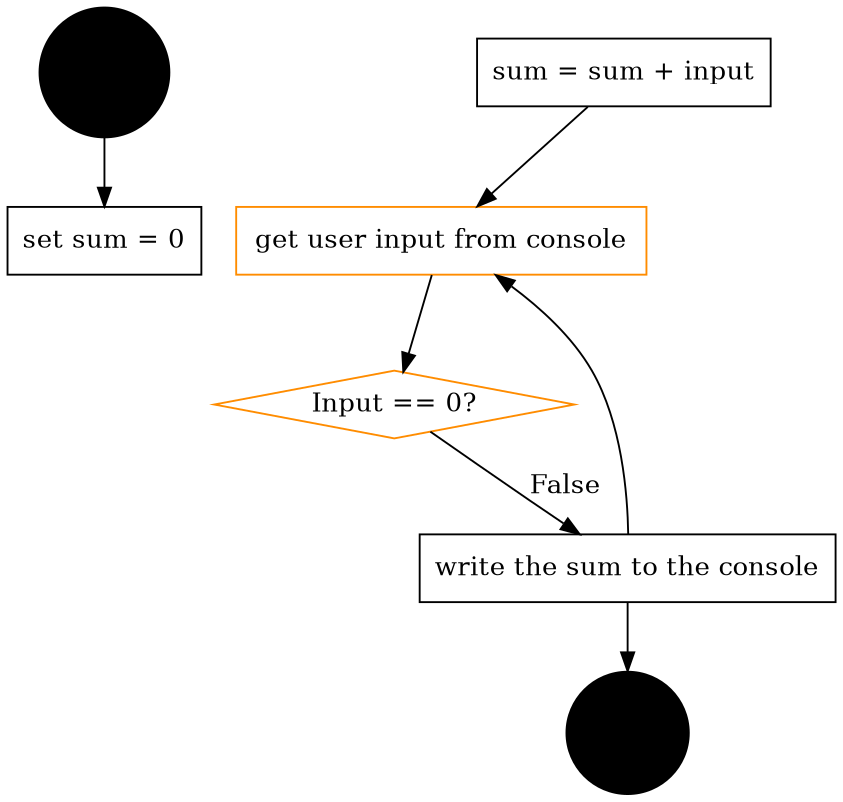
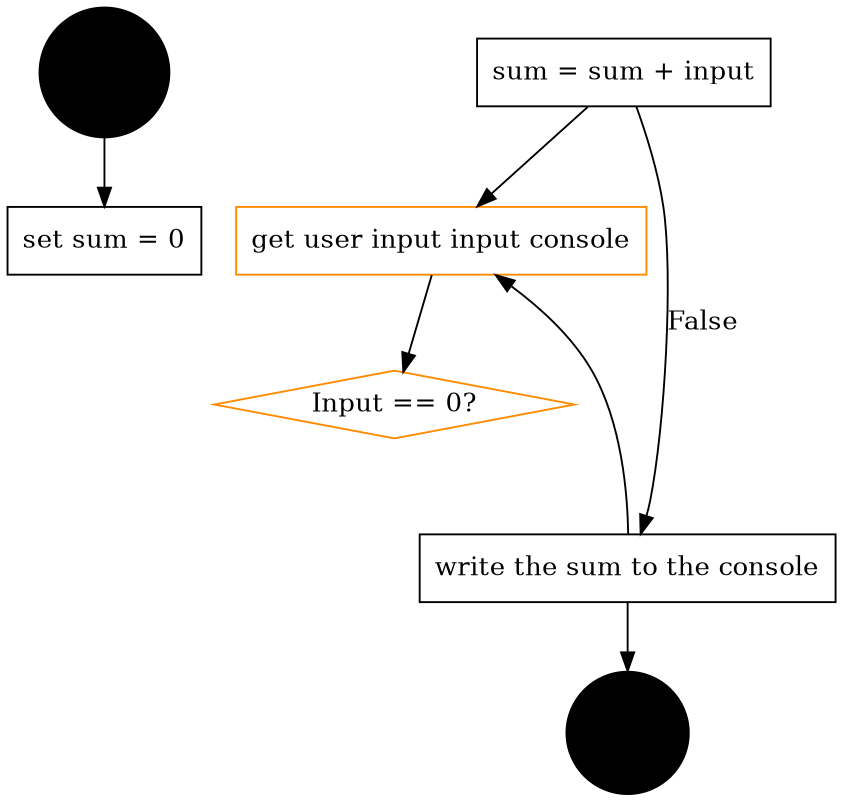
node "get user input from console": label "get user input from console" -> "get user input input console"
edge "Input == 0?" -> "write the sum to the console": now "sum = sum + input" -> "write the sum to the console"
